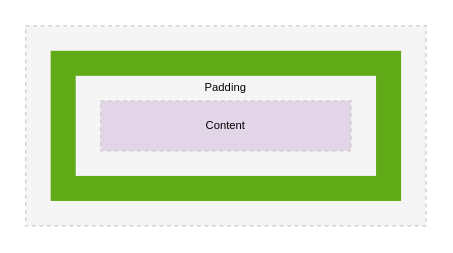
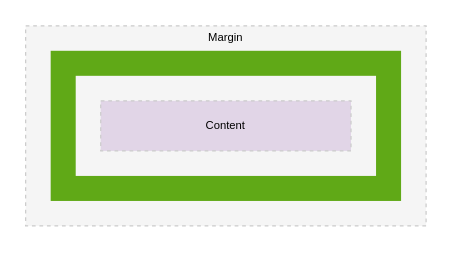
node "Margin": added
node "Padding": removed
